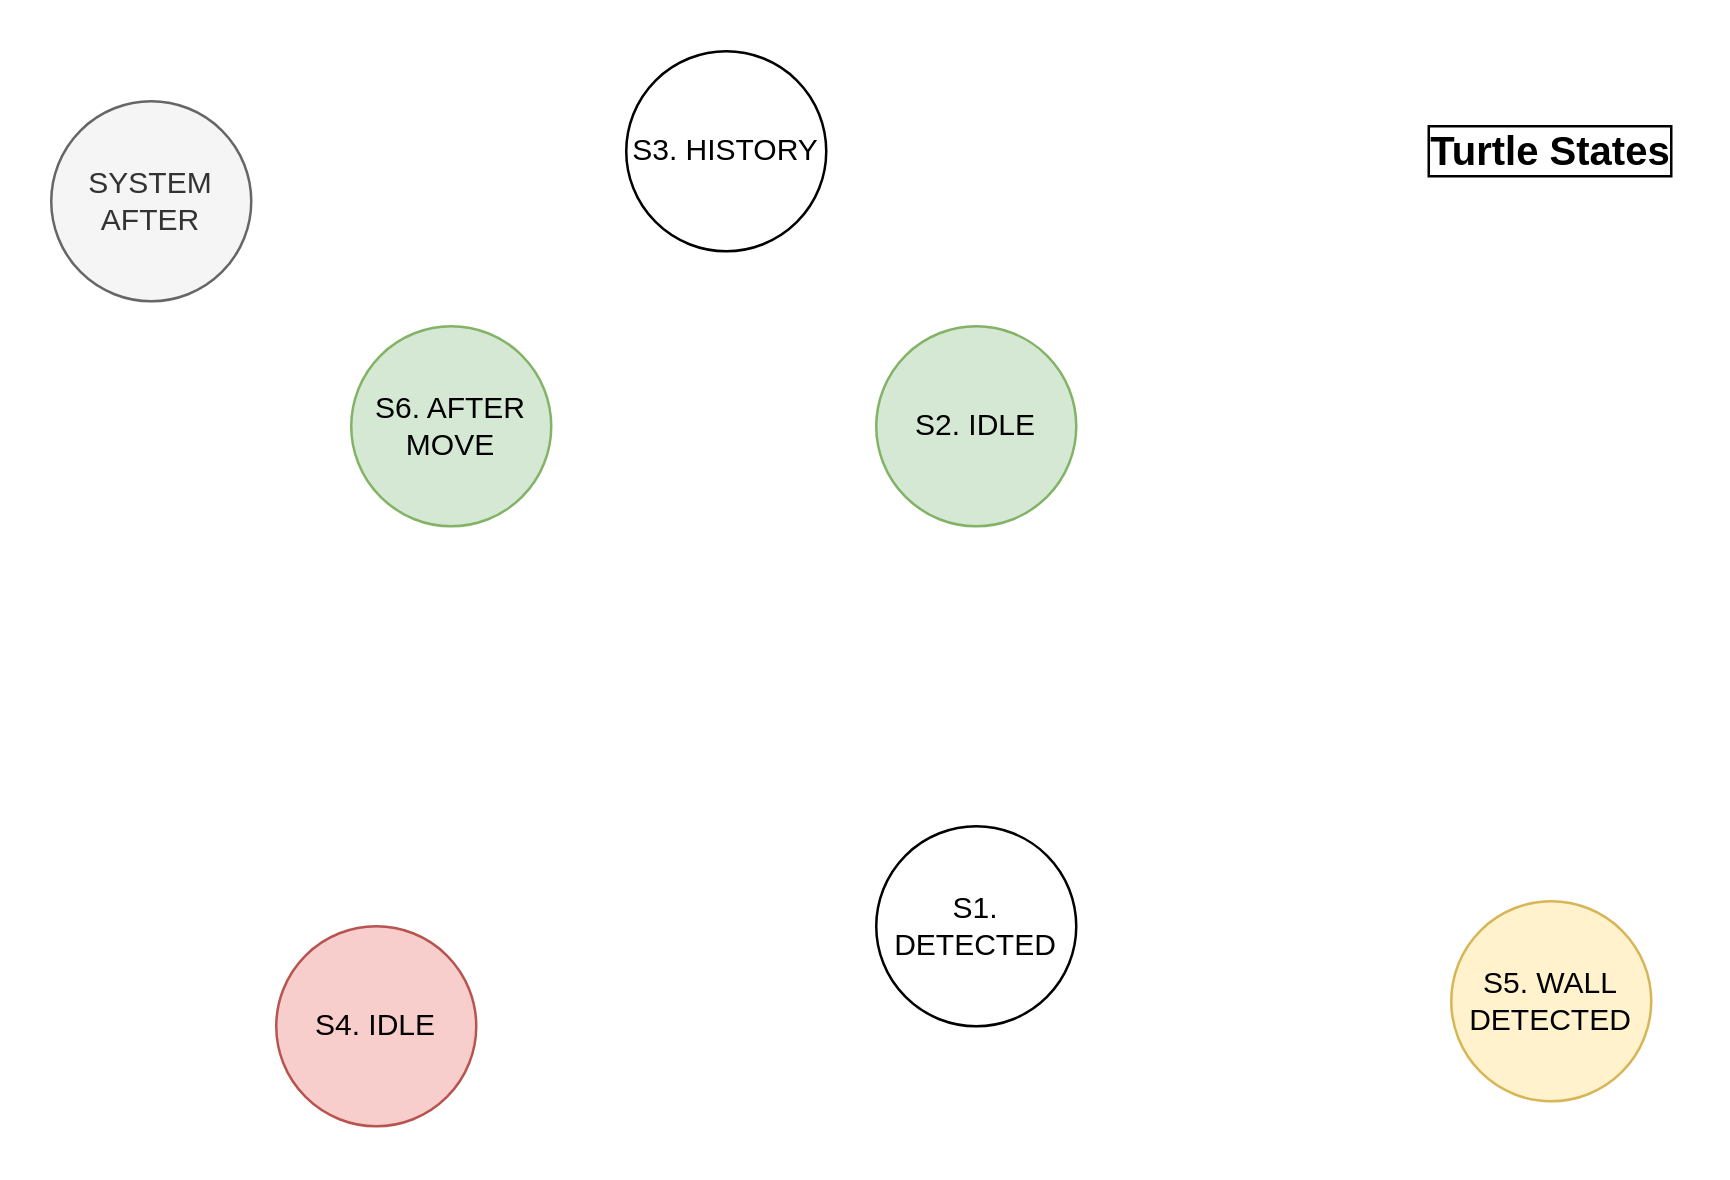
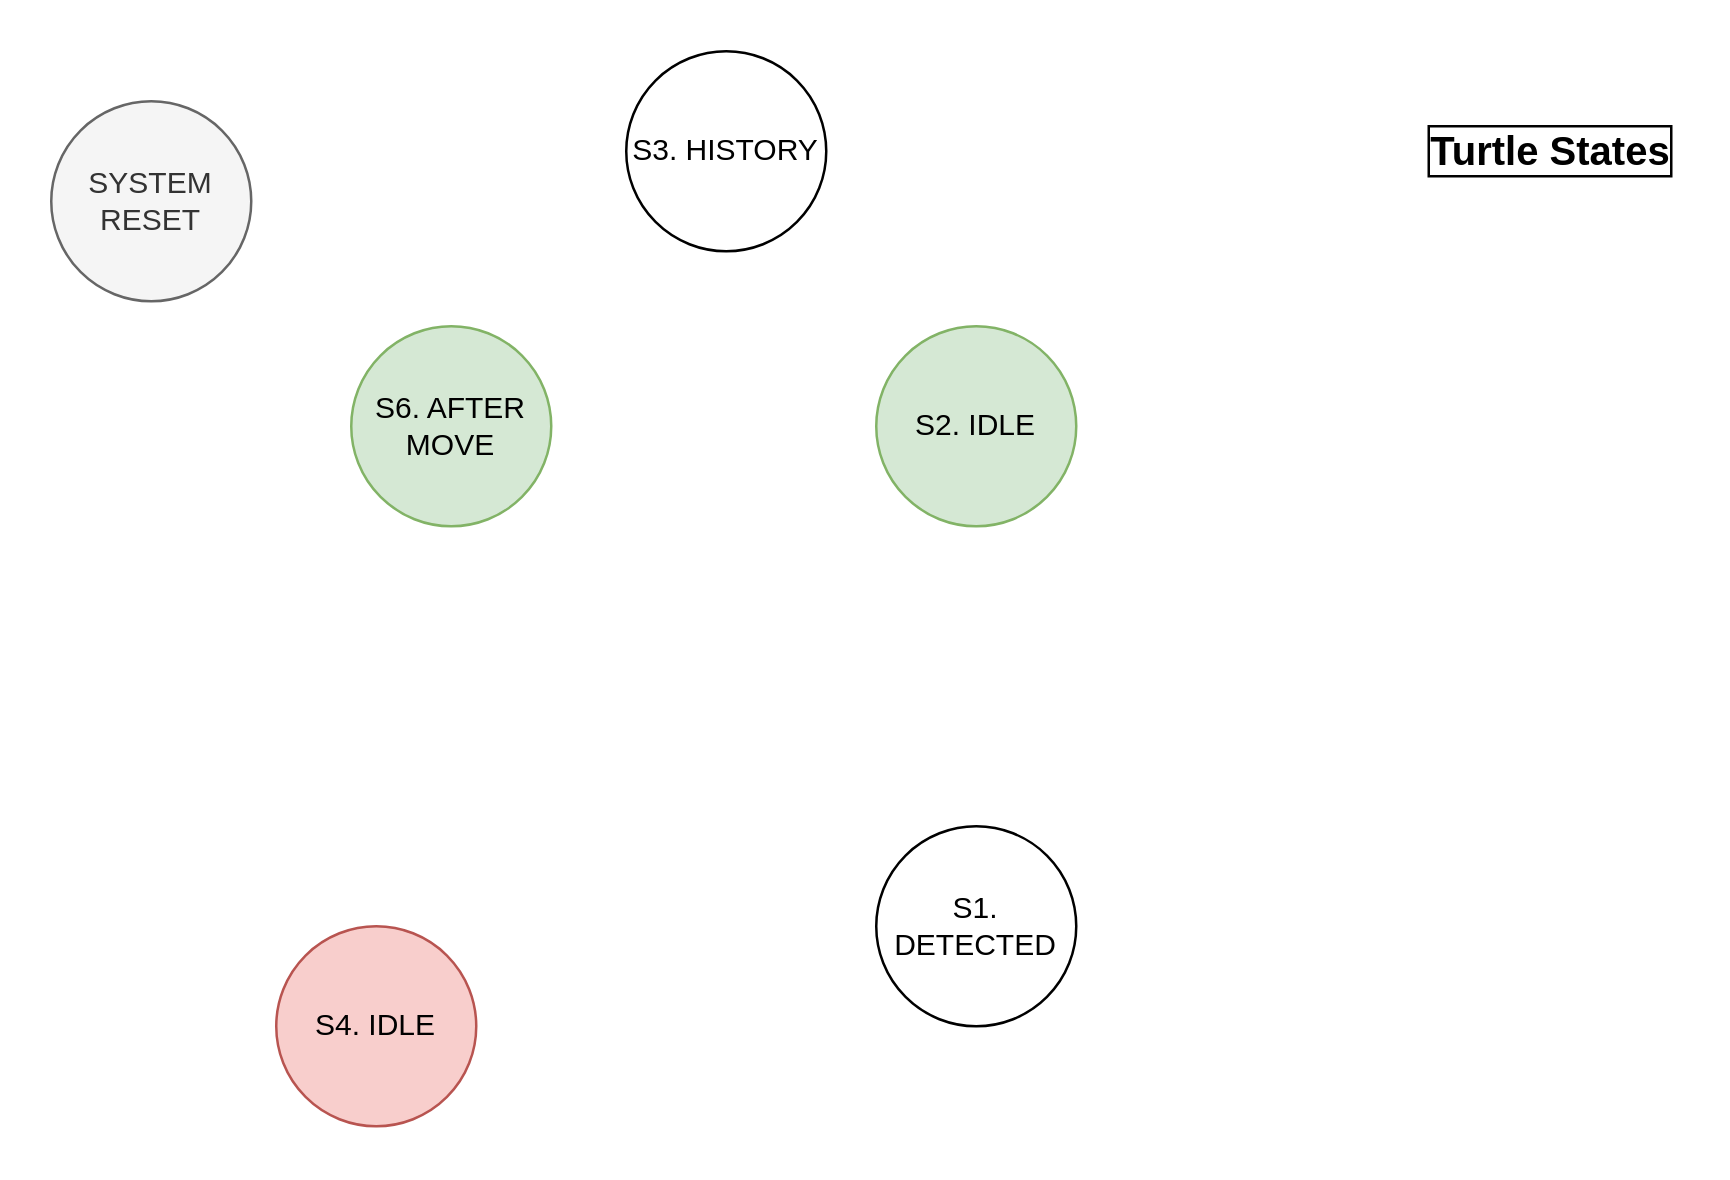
node "SYSTEM AFTER": label "SYSTEM AFTER" -> "SYSTEM RESET"
node "S5. WALL DETECTED": removed
